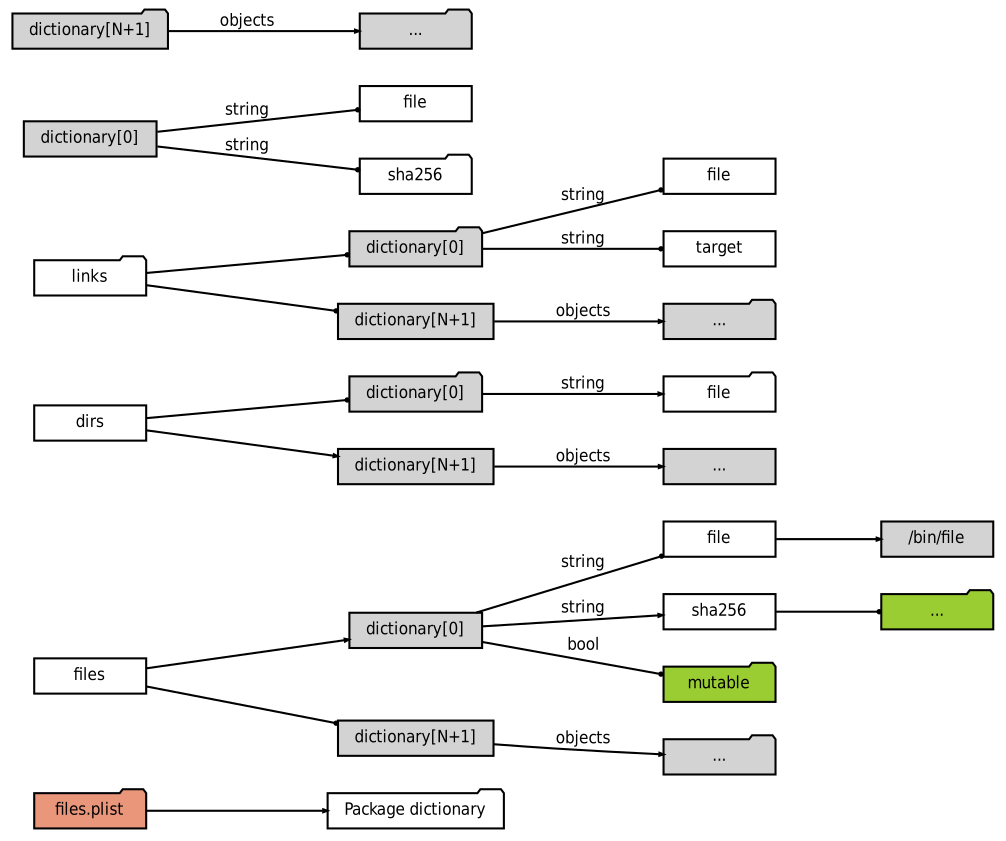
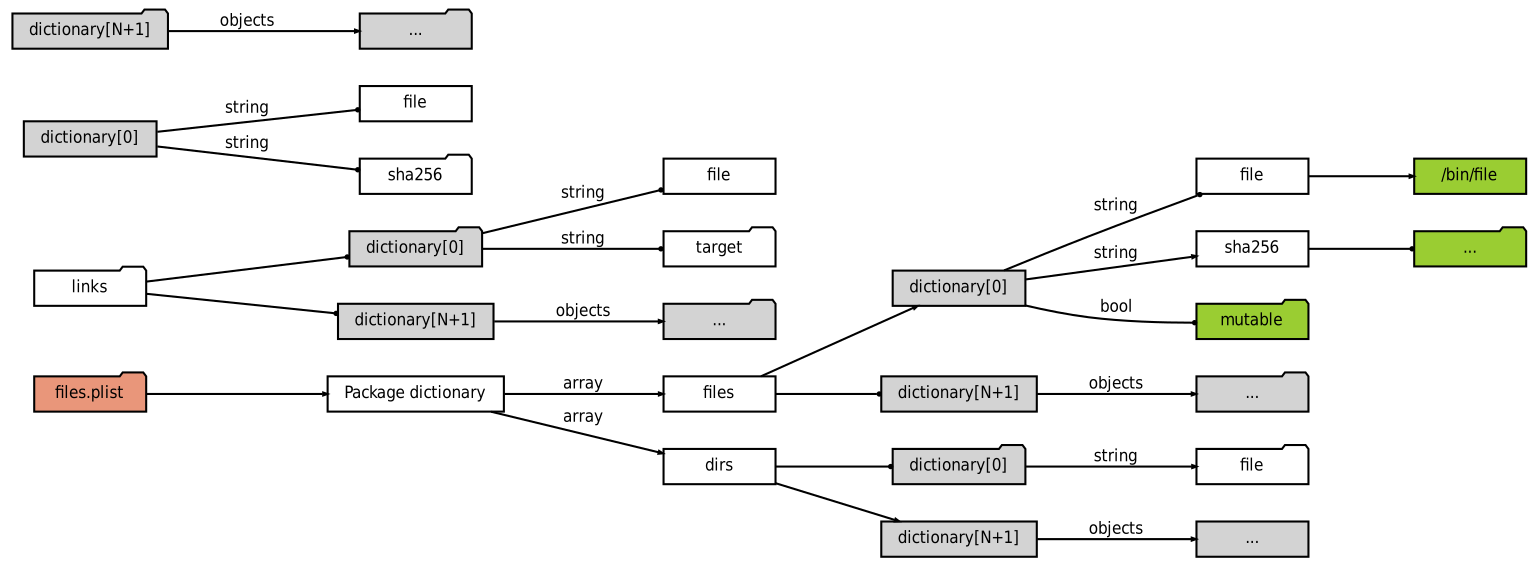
node "target": shape box -> folder
edge "Package dictionary" -> "files": added, label "array"
edge "Package dictionary" -> "dirs": added, label "array"
node "/bin/file": fillcolor lightgrey -> yellowgreen
node "Package dictionary": shape folder -> box
